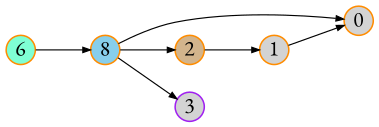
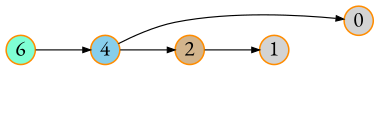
edge "1" -> "0": removed
node "8": label "8" -> "4"
node "3": removed
